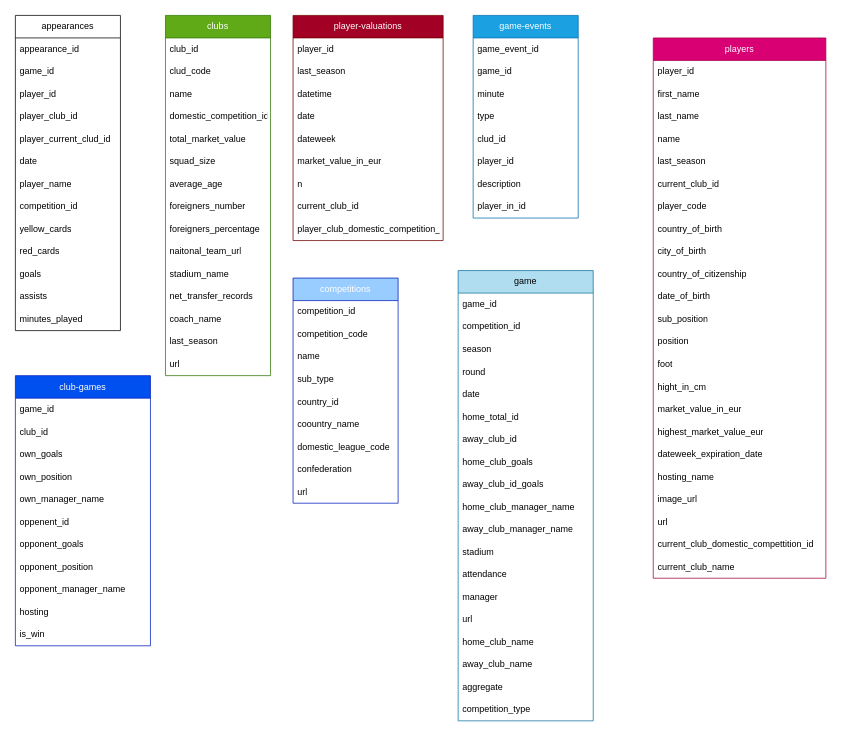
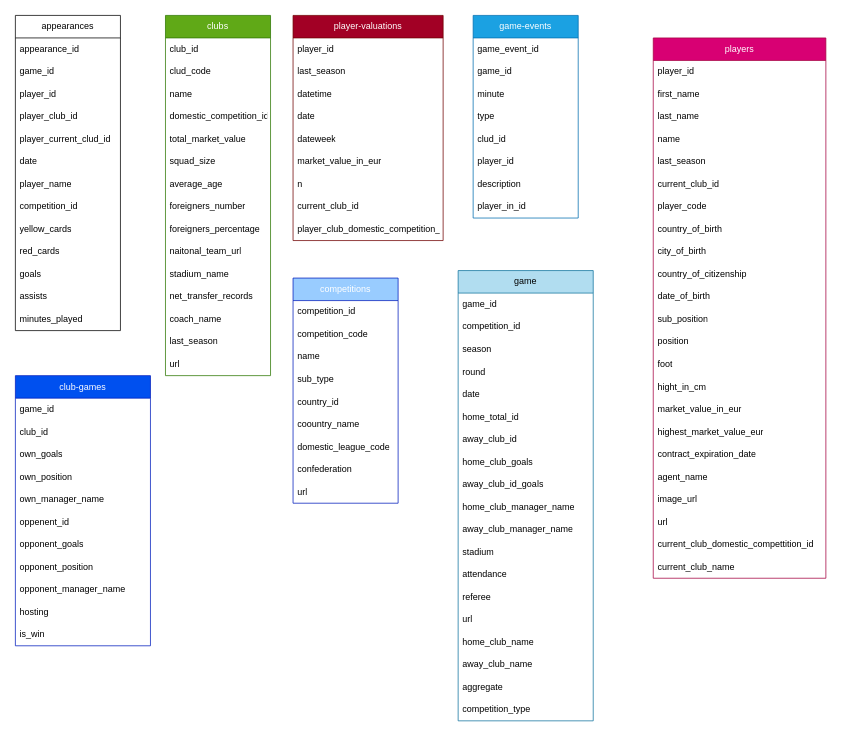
node "dateweek_expiration_date": label "dateweek_expiration_date" -> "contract_expiration_date"
node "hosting_name": label "hosting_name" -> "agent_name"
node "manager": label "manager" -> "referee"
